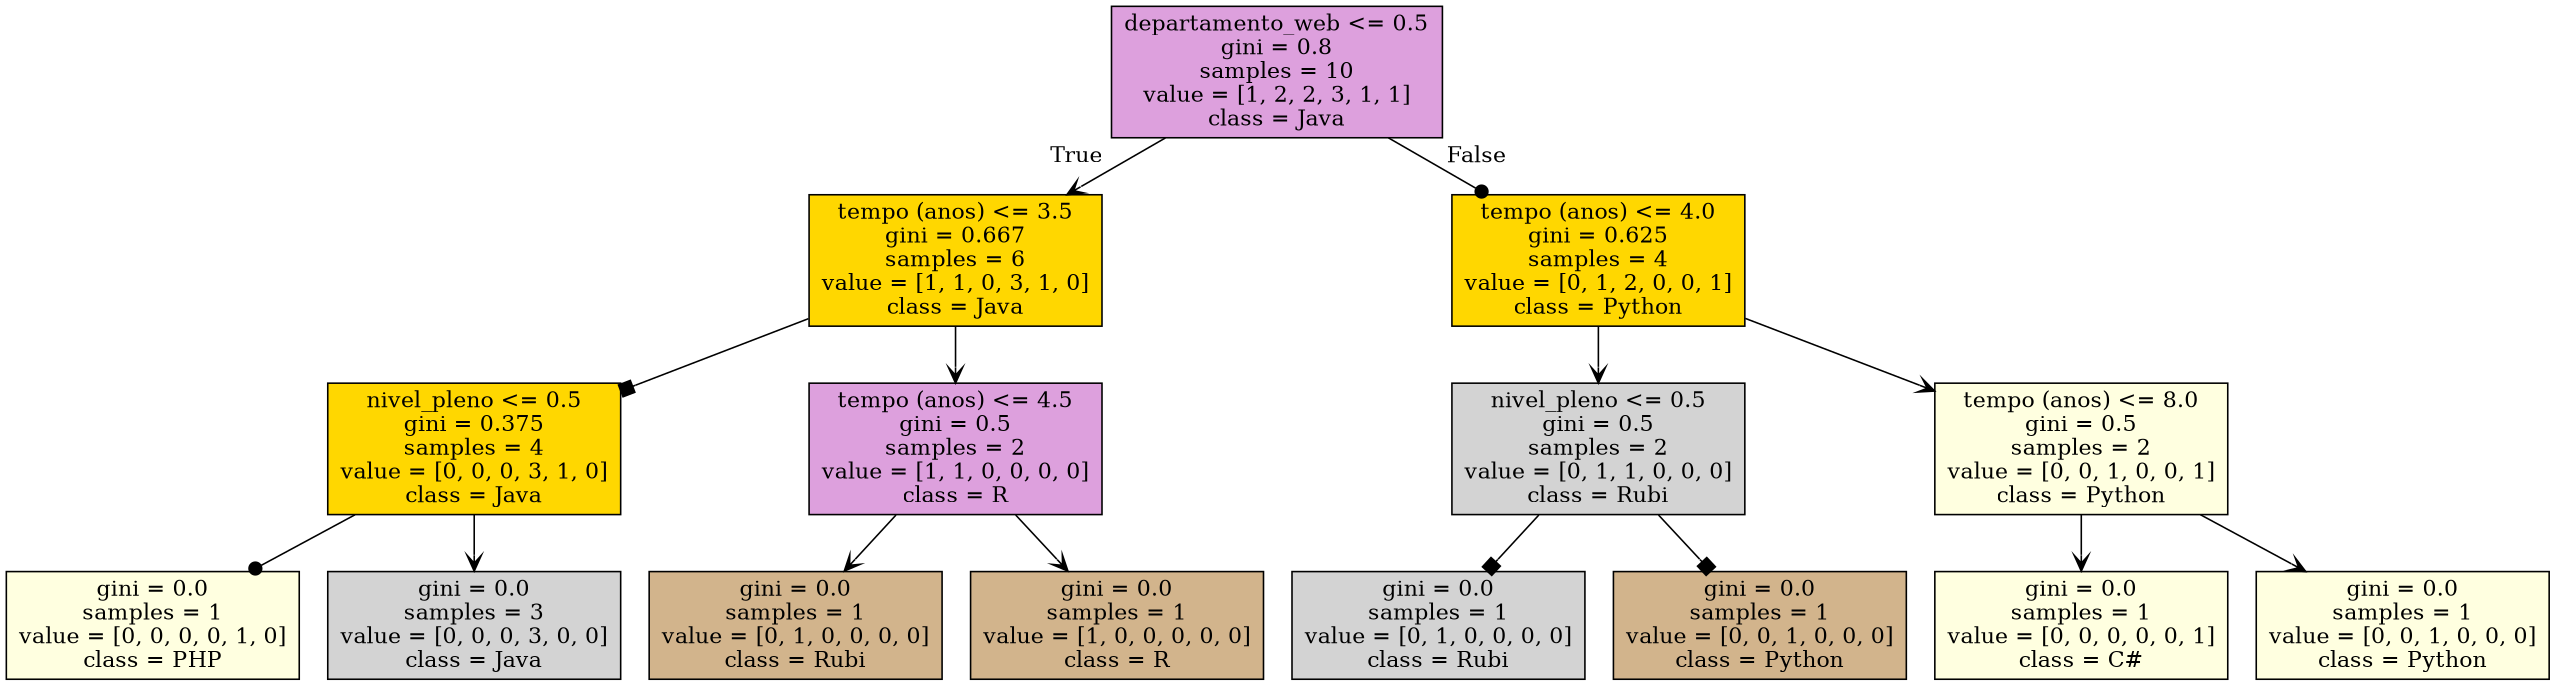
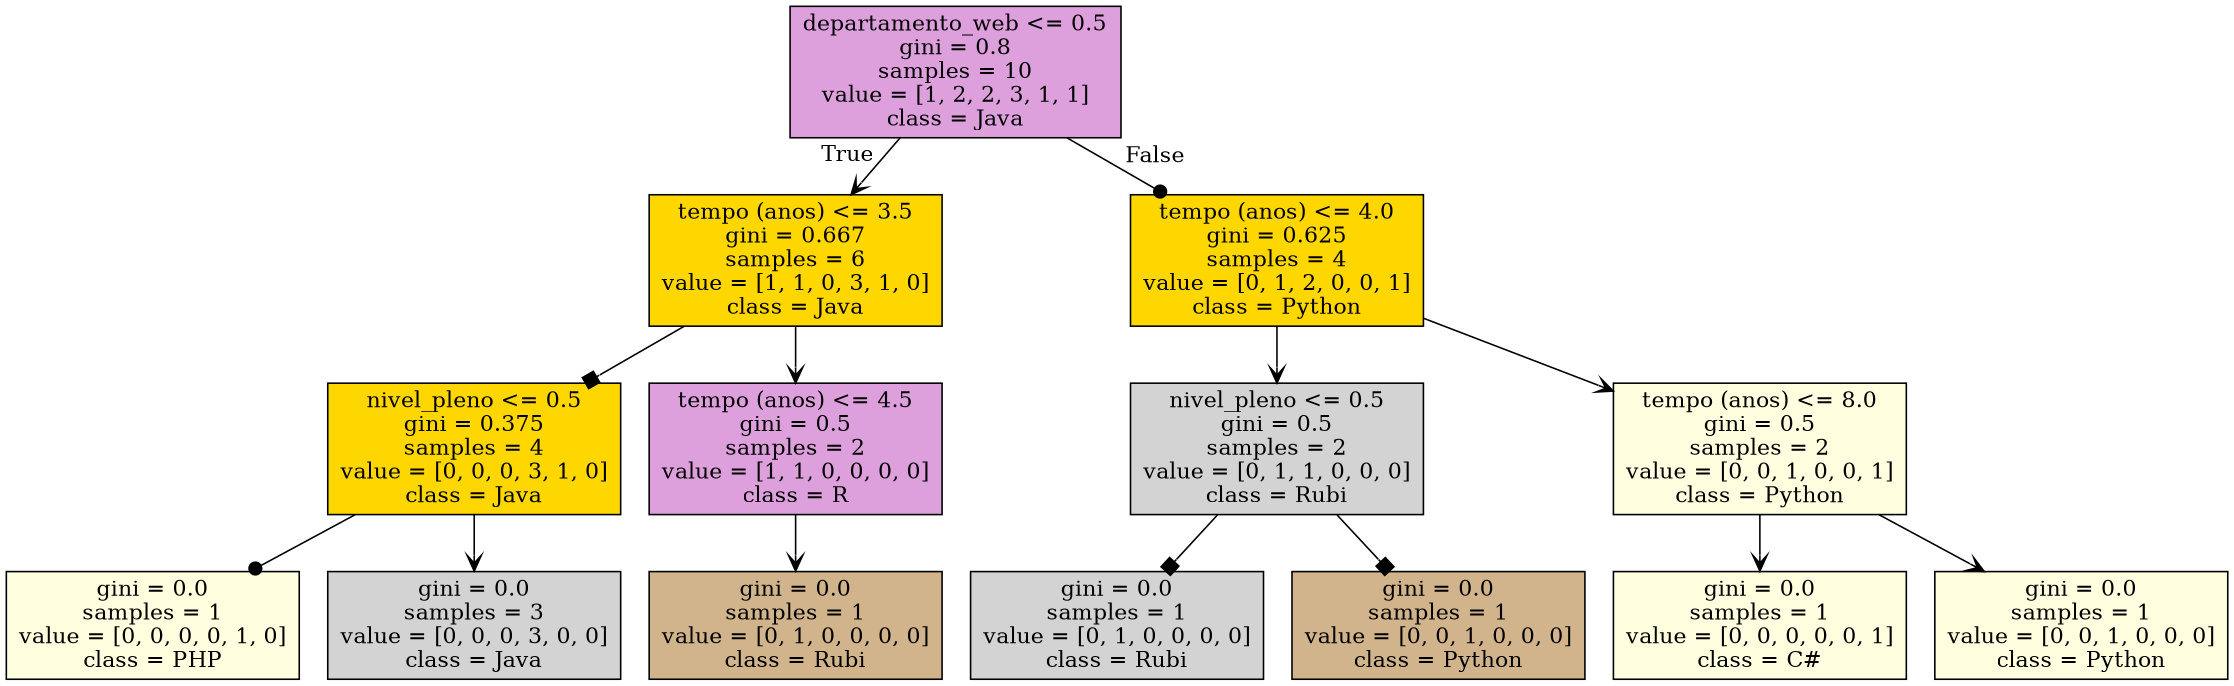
node "gini = 0.0 samples = 1 value = [1, 0, 0, 0, 0, 0] class = R": removed
